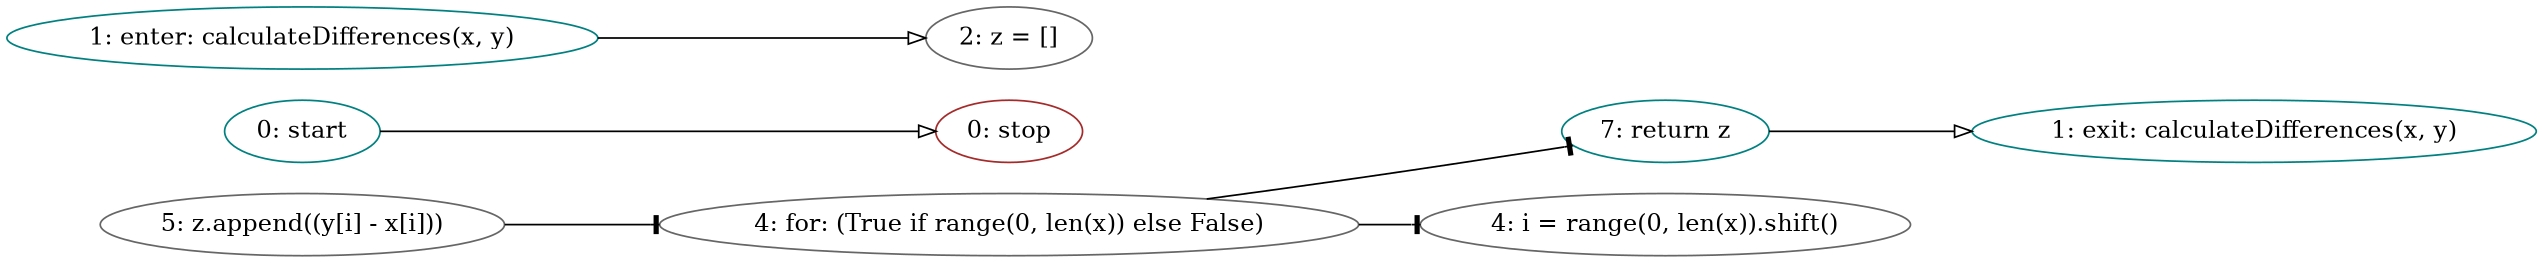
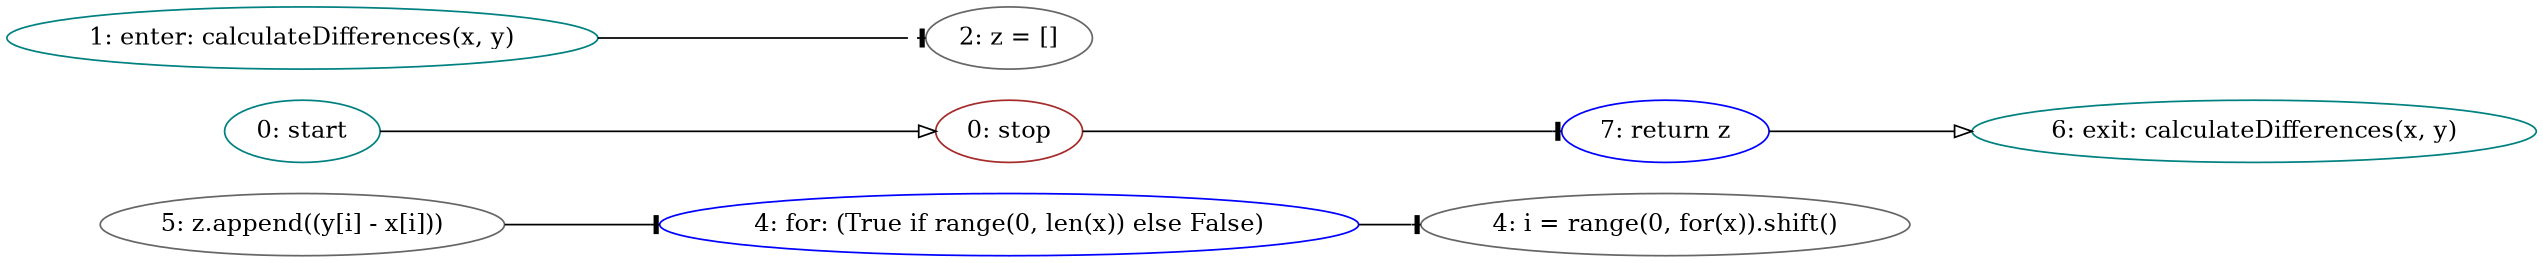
edge "1: enter: calculateDifferences(x, y)" -> "2: z = []": arrowhead onormal -> tee
node "7: return z": color teal -> blue
node "1: exit: calculateDifferences(x, y)": label "1: exit: calculateDifferences(x, y)" -> "6: exit: calculateDifferences(x, y)"
edge "4: for: (True if range(0, len(x)) else False)" -> "7: return z": now "0: stop" -> "7: return z"
node "4: for: (True if range(0, len(x)) else False)": color gray40 -> blue
node "4: i = range(0, len(x)).shift()": label "4: i = range(0, len(x)).shift()" -> "4: i = range(0, for(x)).shift()"
